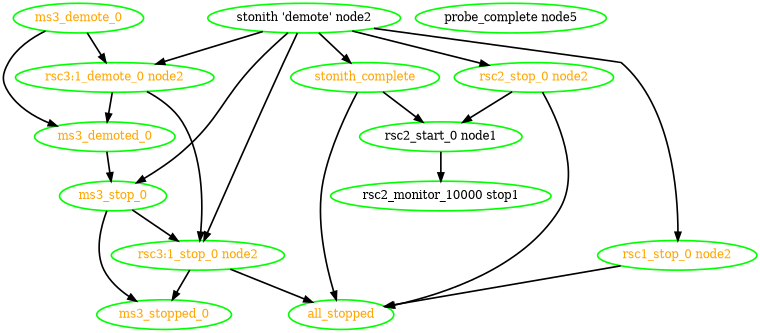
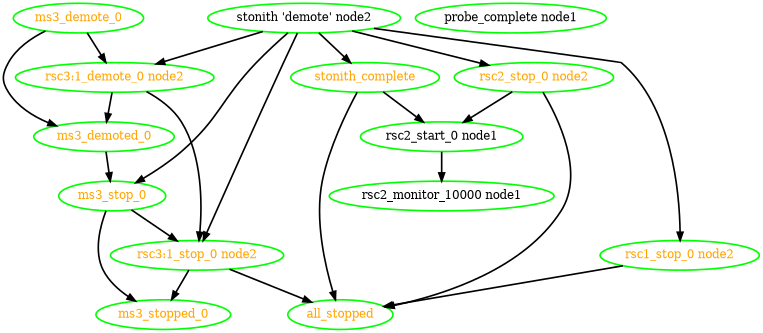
node "probe_complete node5": label "probe_complete node5" -> "probe_complete node1"
node "rsc2_monitor_10000 stop1": label "rsc2_monitor_10000 stop1" -> "rsc2_monitor_10000 node1"
